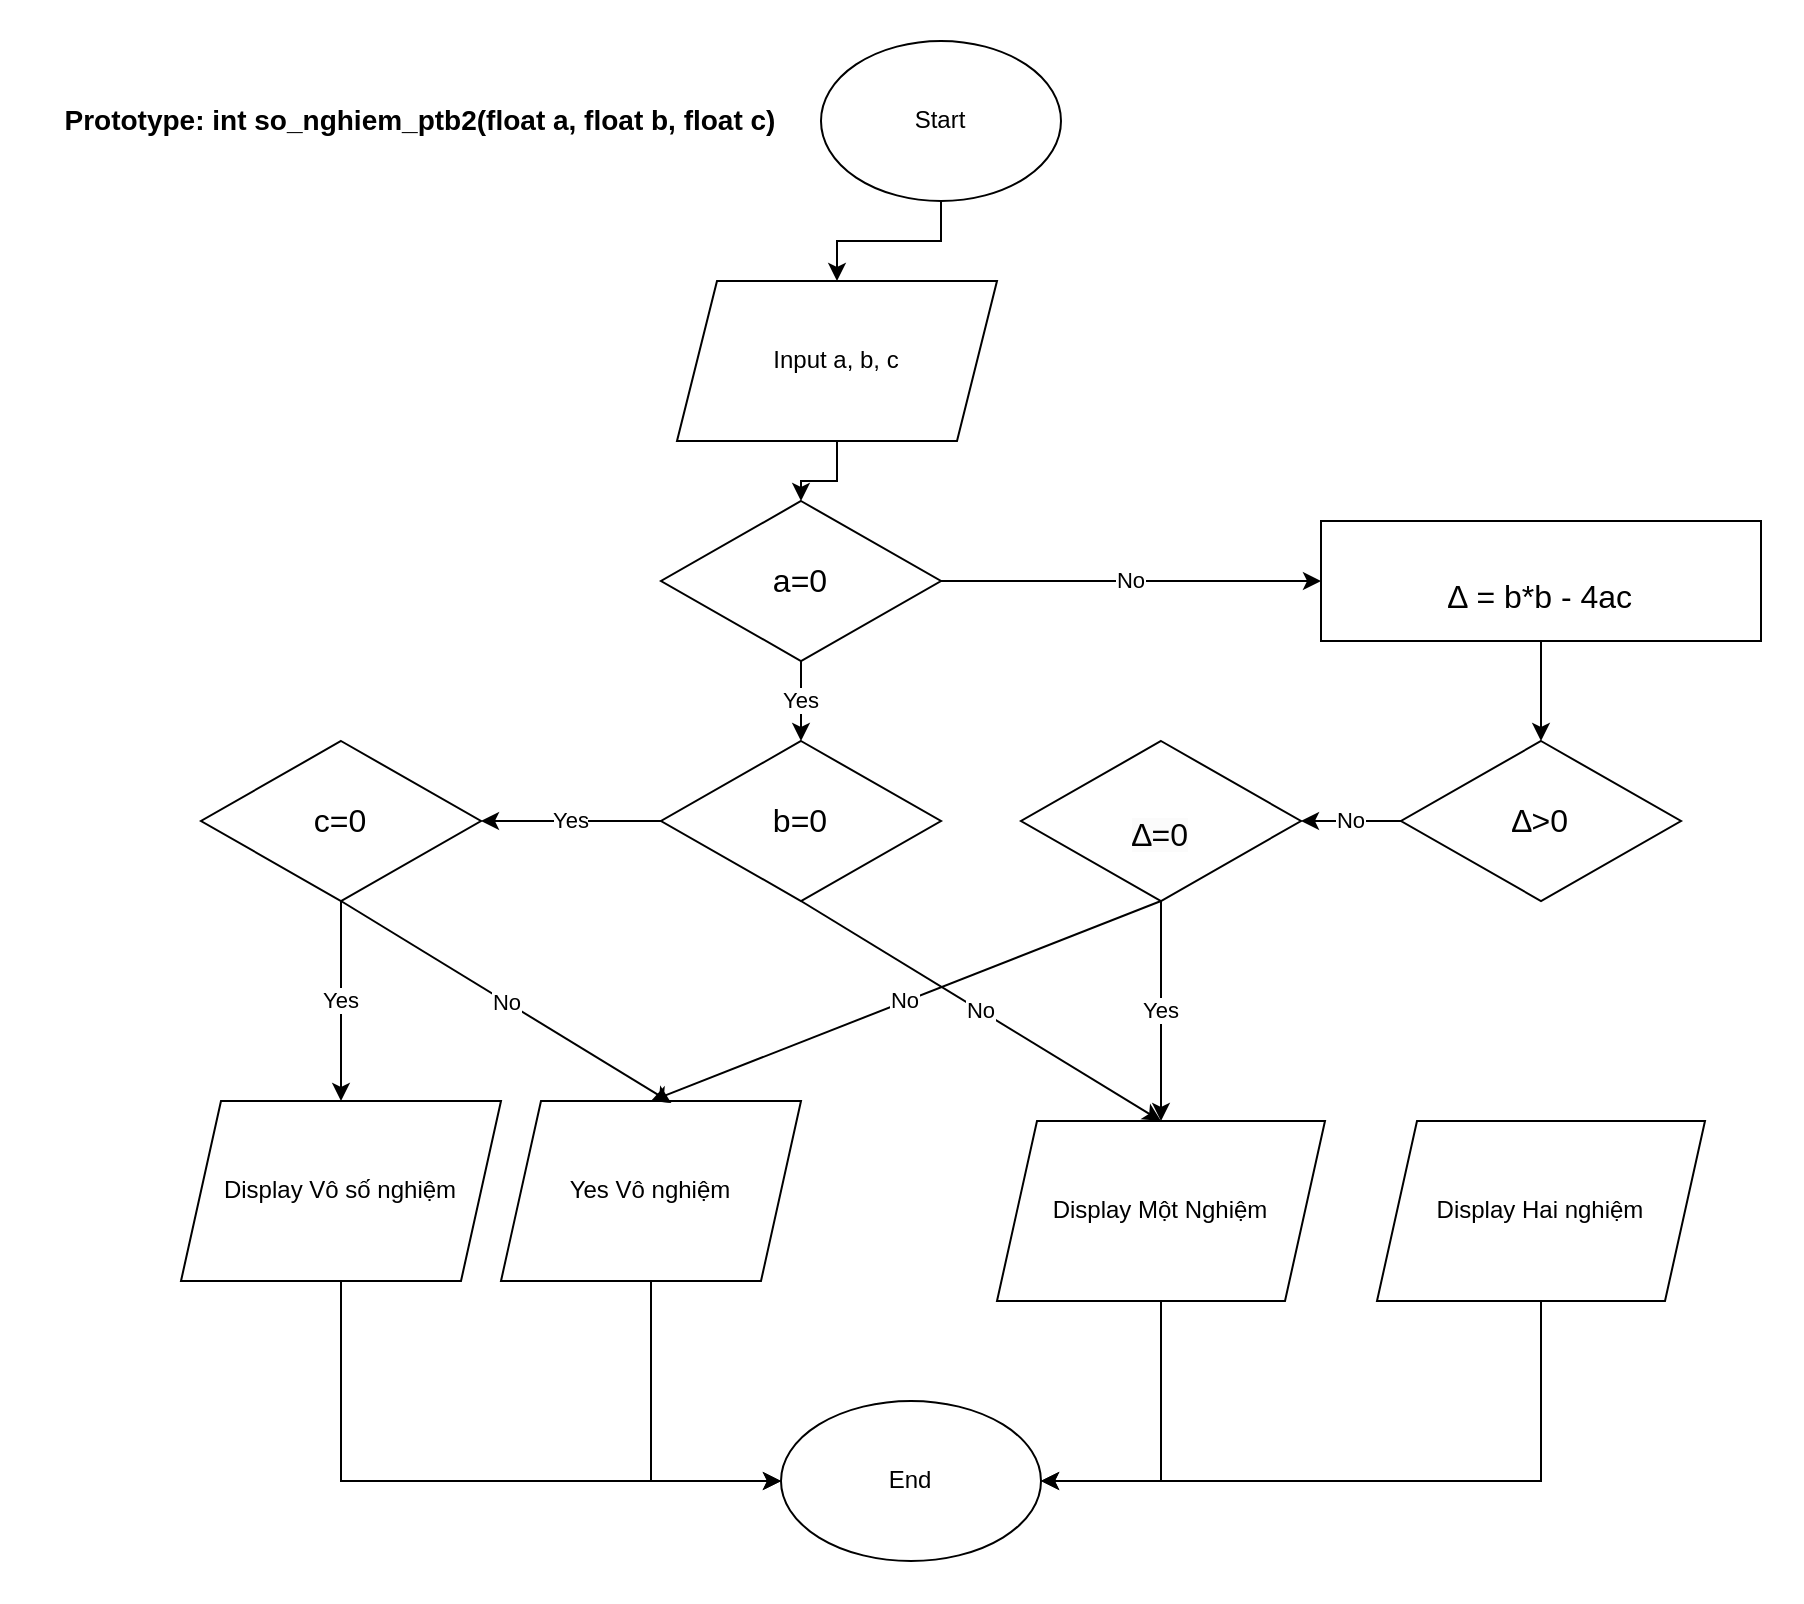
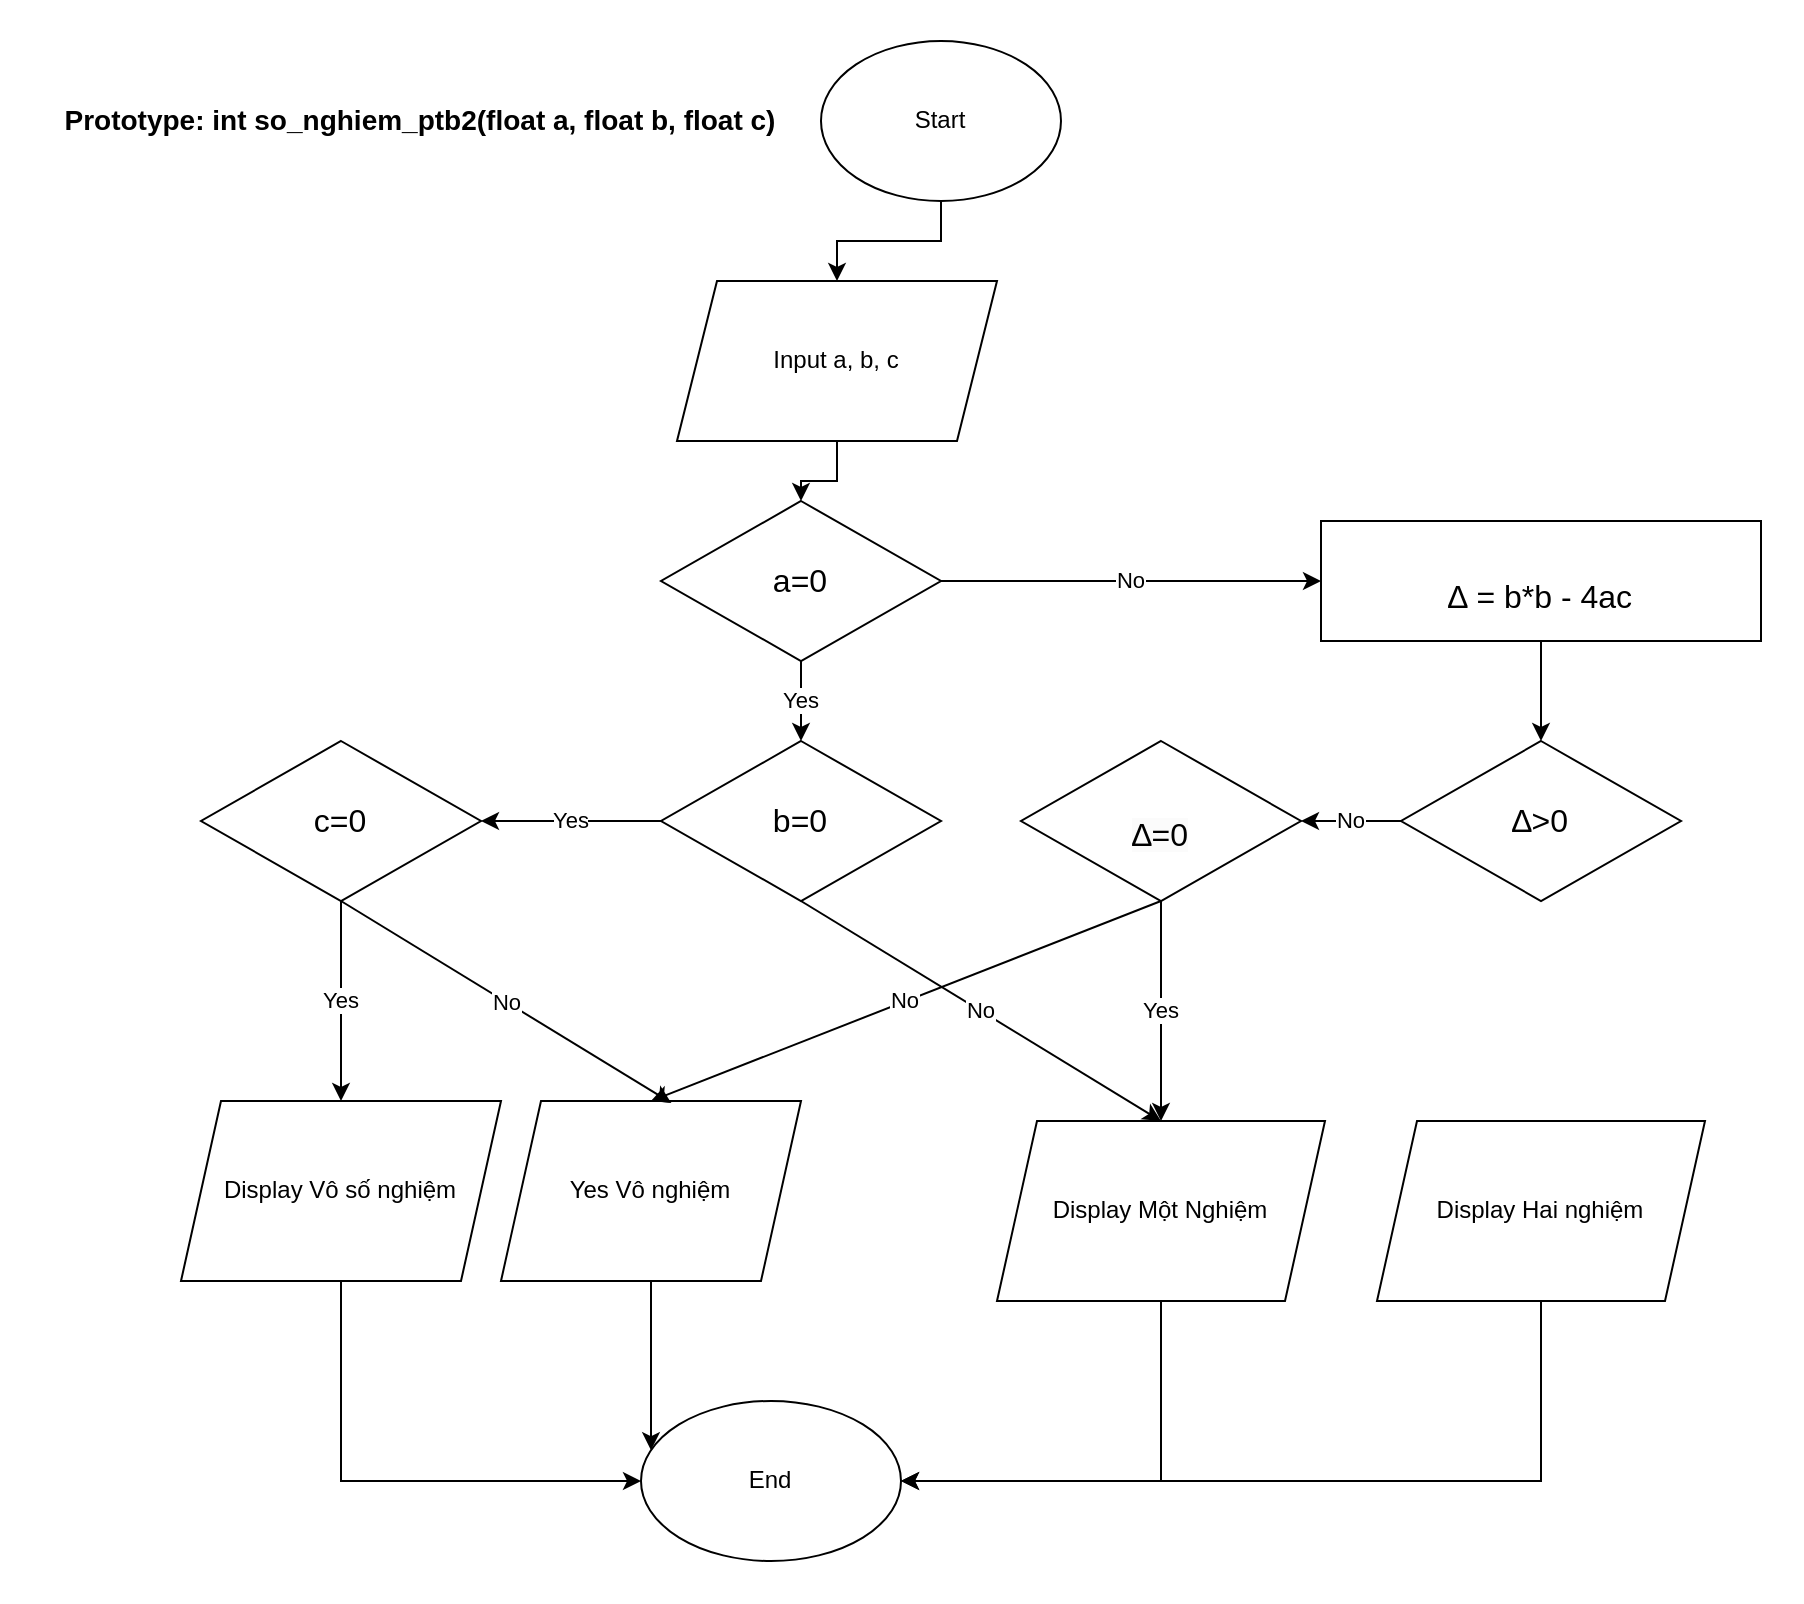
node "End": moved (911, 1481) -> (771, 1481)
